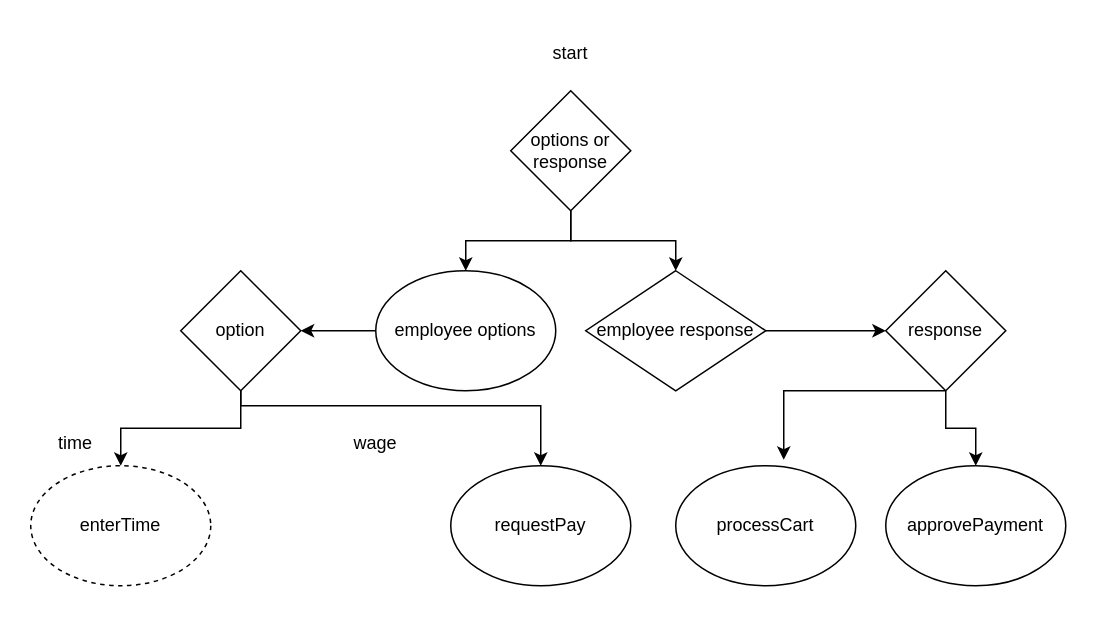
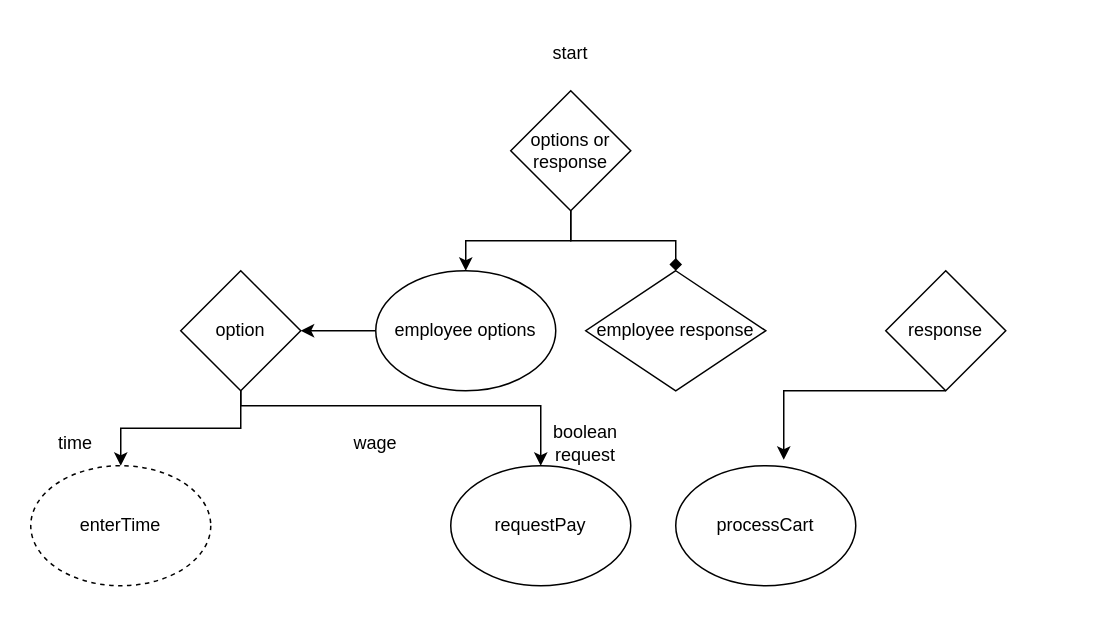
edge "options or response" -> "employee response": arrowhead classic -> diamond
edge "employee response" -> "response": removed
edge "response" -> "approvePayment": removed
node "boolean request": added
node "approvePayment": removed
